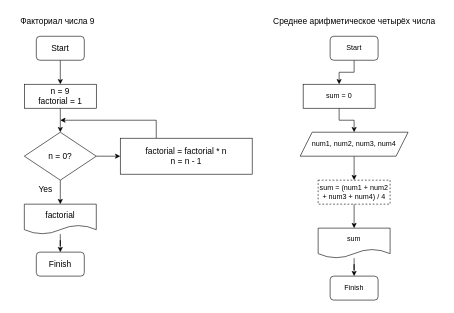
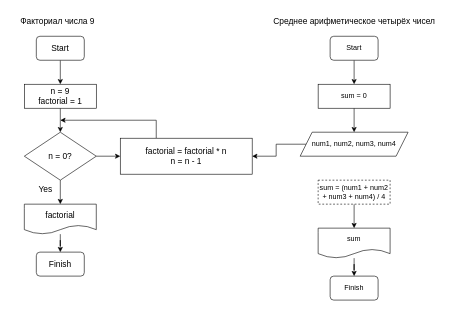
node "Среднее арифметическое четырёх числа": label "Среднее арифметическое четырёх числа" -> "Среднее арифметическое четырёх чисел"
node "sum = 0": moved (339, 96) -> (354, 96)
edge "num1, num2, num3, num4" -> "sum = (num1 + num2 + num3 + num4) / 4": now "num1, num2, num3, num4" -> "factorial = factorial * n n = n - 1"
